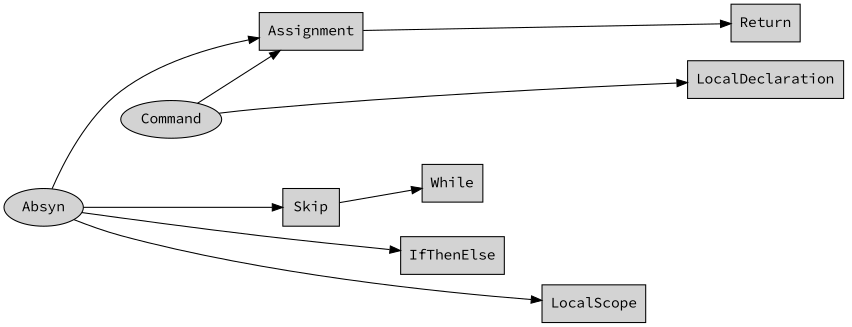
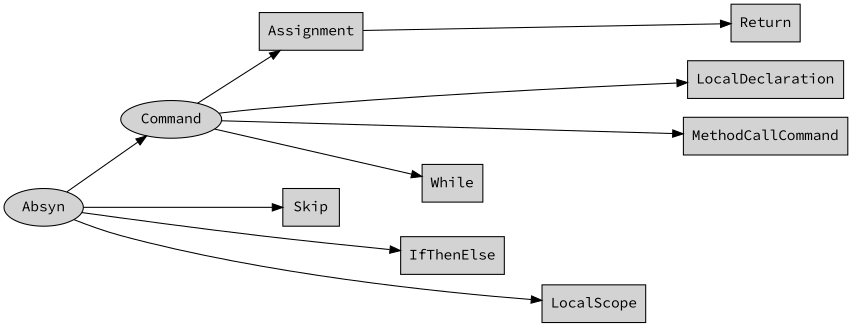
edge "Absyn" -> "Assignment": now "Absyn" -> "Command"
node "MethodCallCommand": added
edge "Skip" -> "While": now "Command" -> "While"
